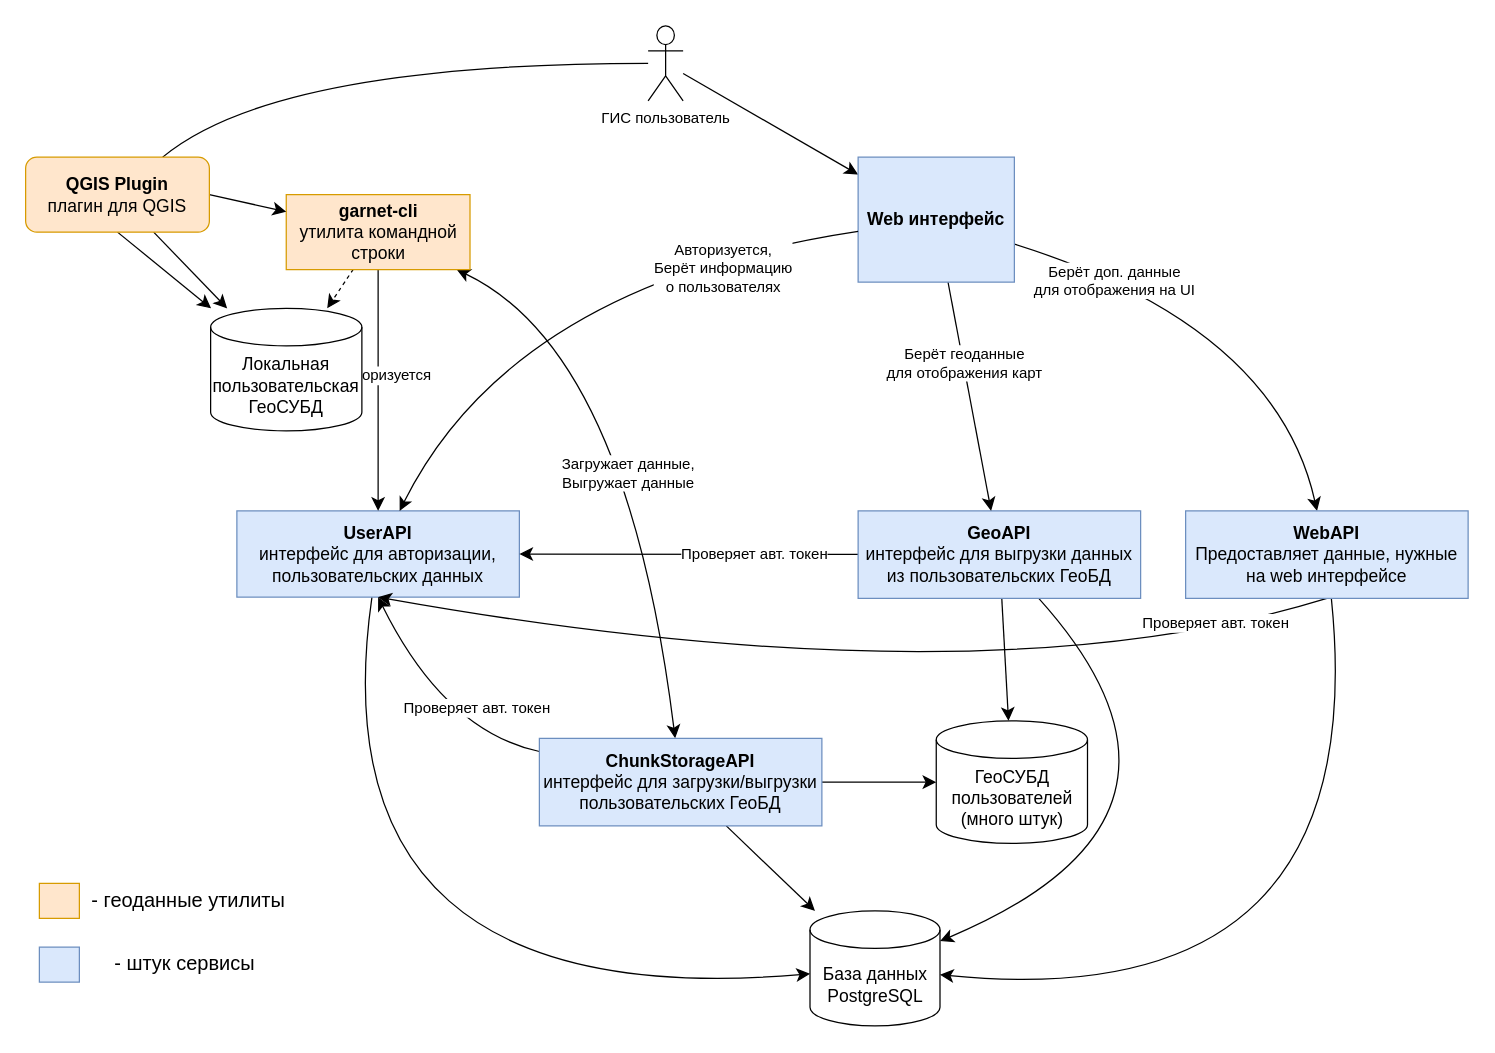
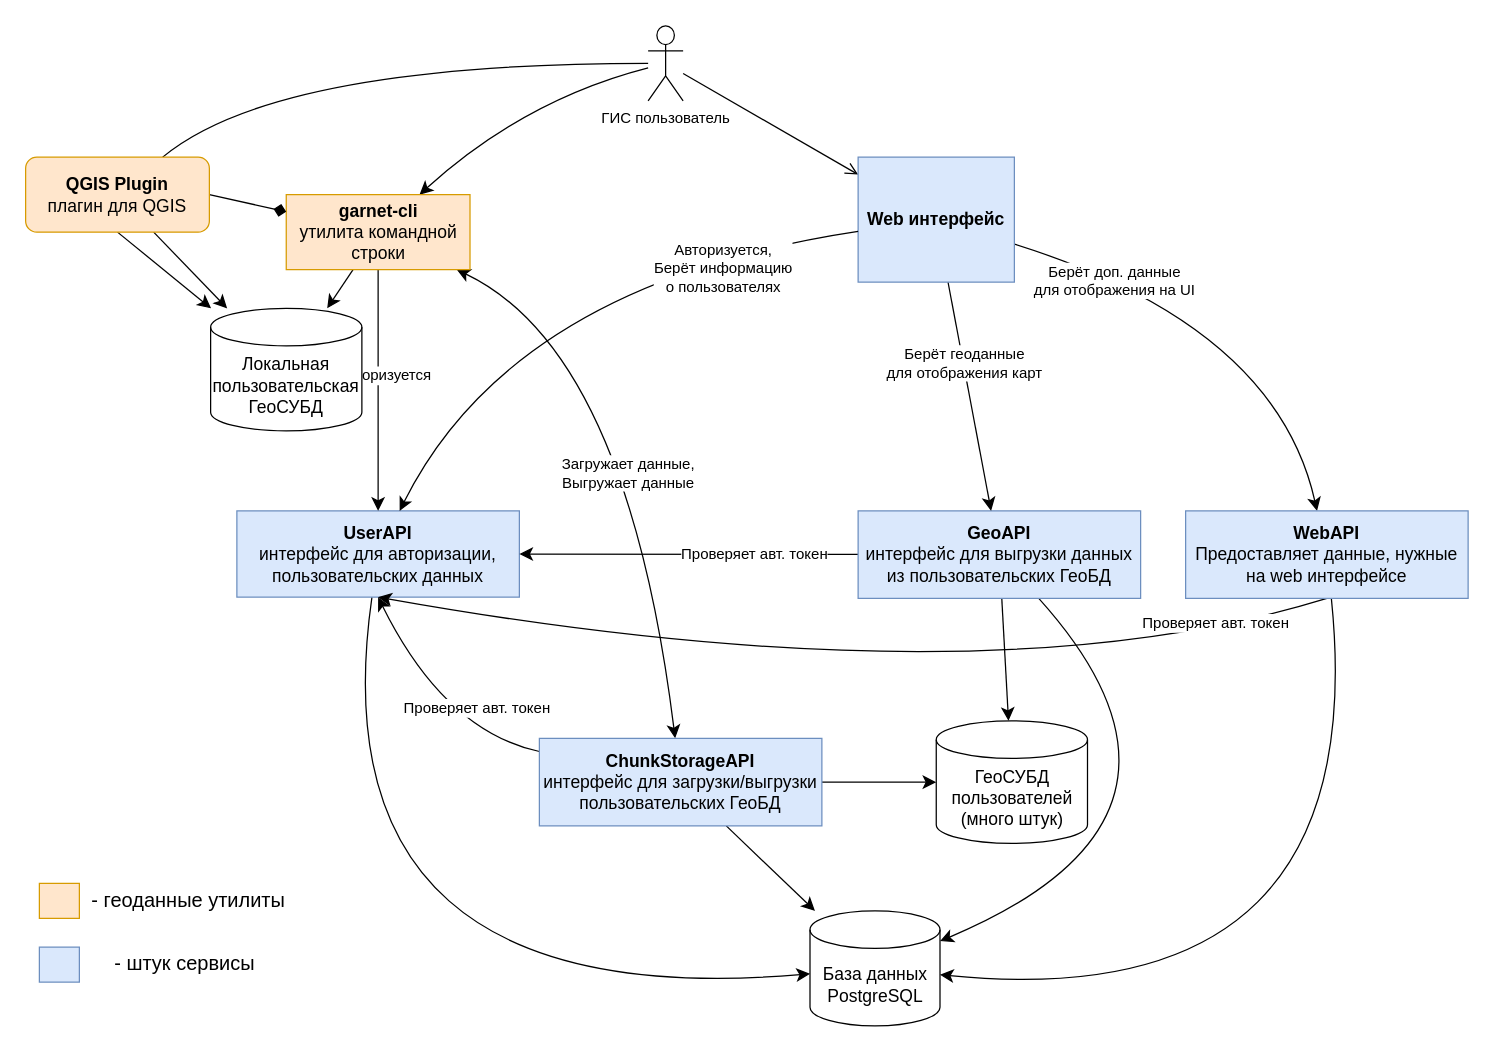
edge "ГИС пользователь" -> "garnet-cli утилита командной строки": added
edge "ГИС пользователь" -> "Web интерфейс": arrowhead classic -> open
edge "QGIS Plugin плагин для QGIS" -> "garnet-cli утилита командной строки": arrowhead classic -> diamond
edge "garnet-cli утилита командной строки" -> "Локальная пользовательская ГеоСУБД": style dashed -> solid
